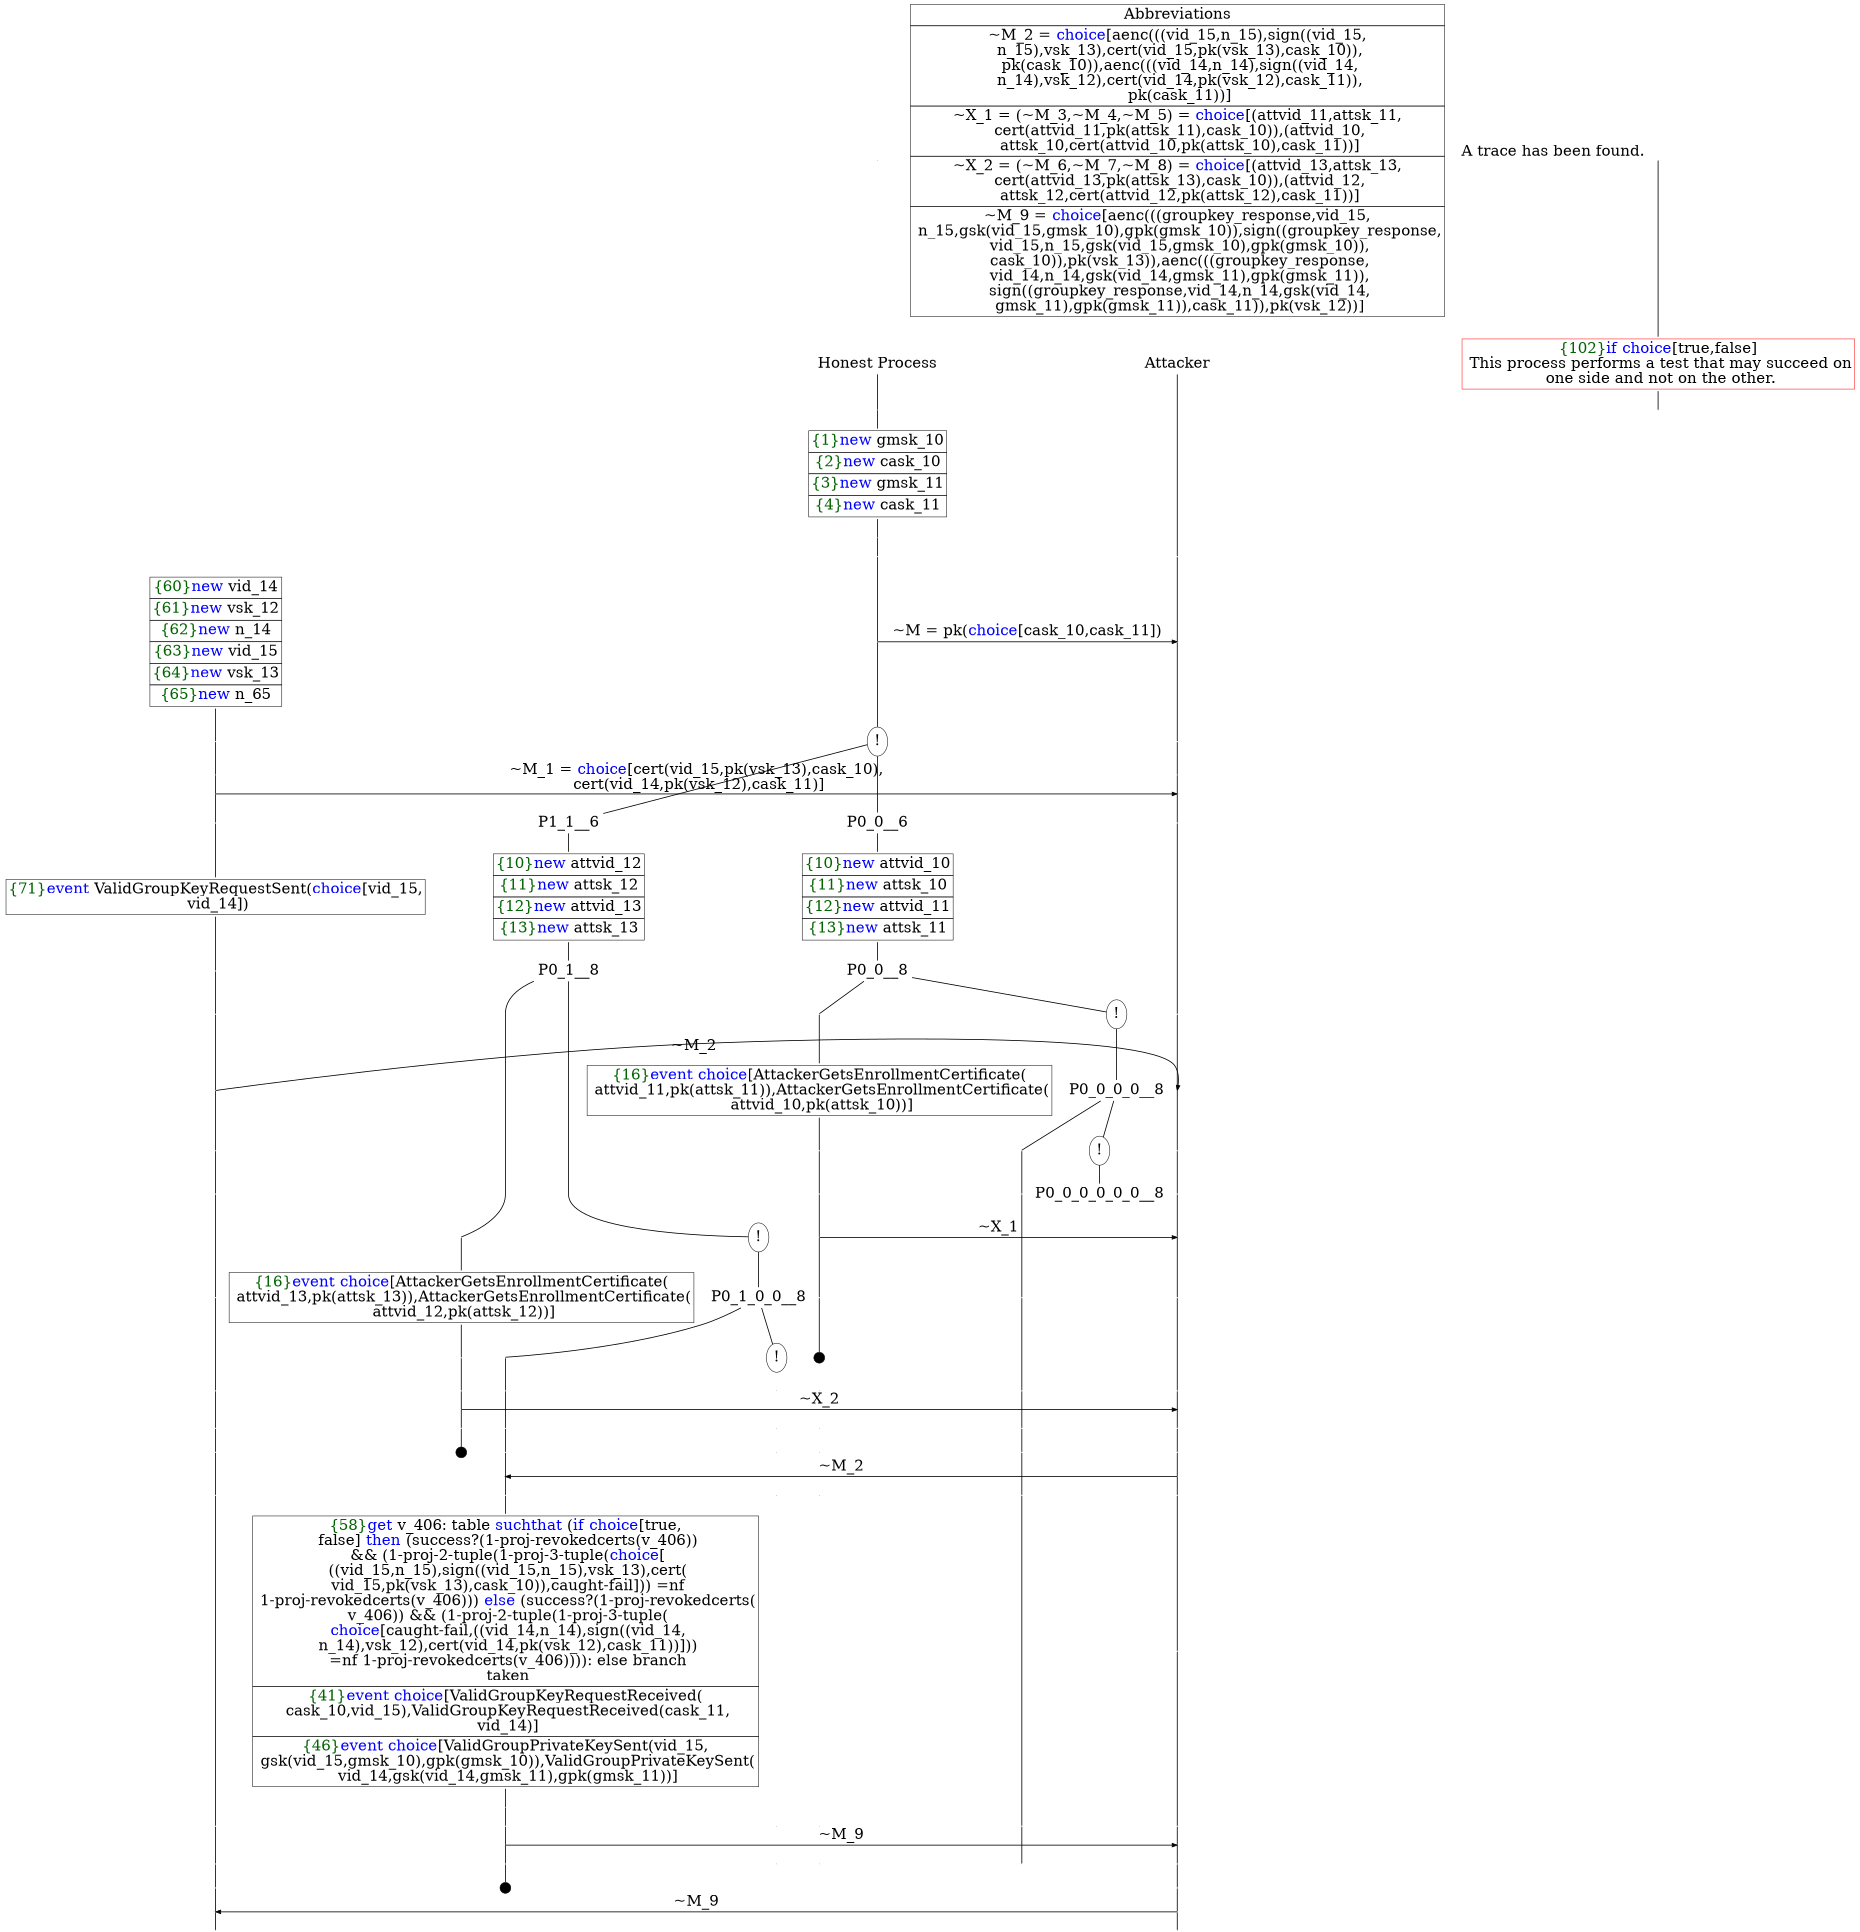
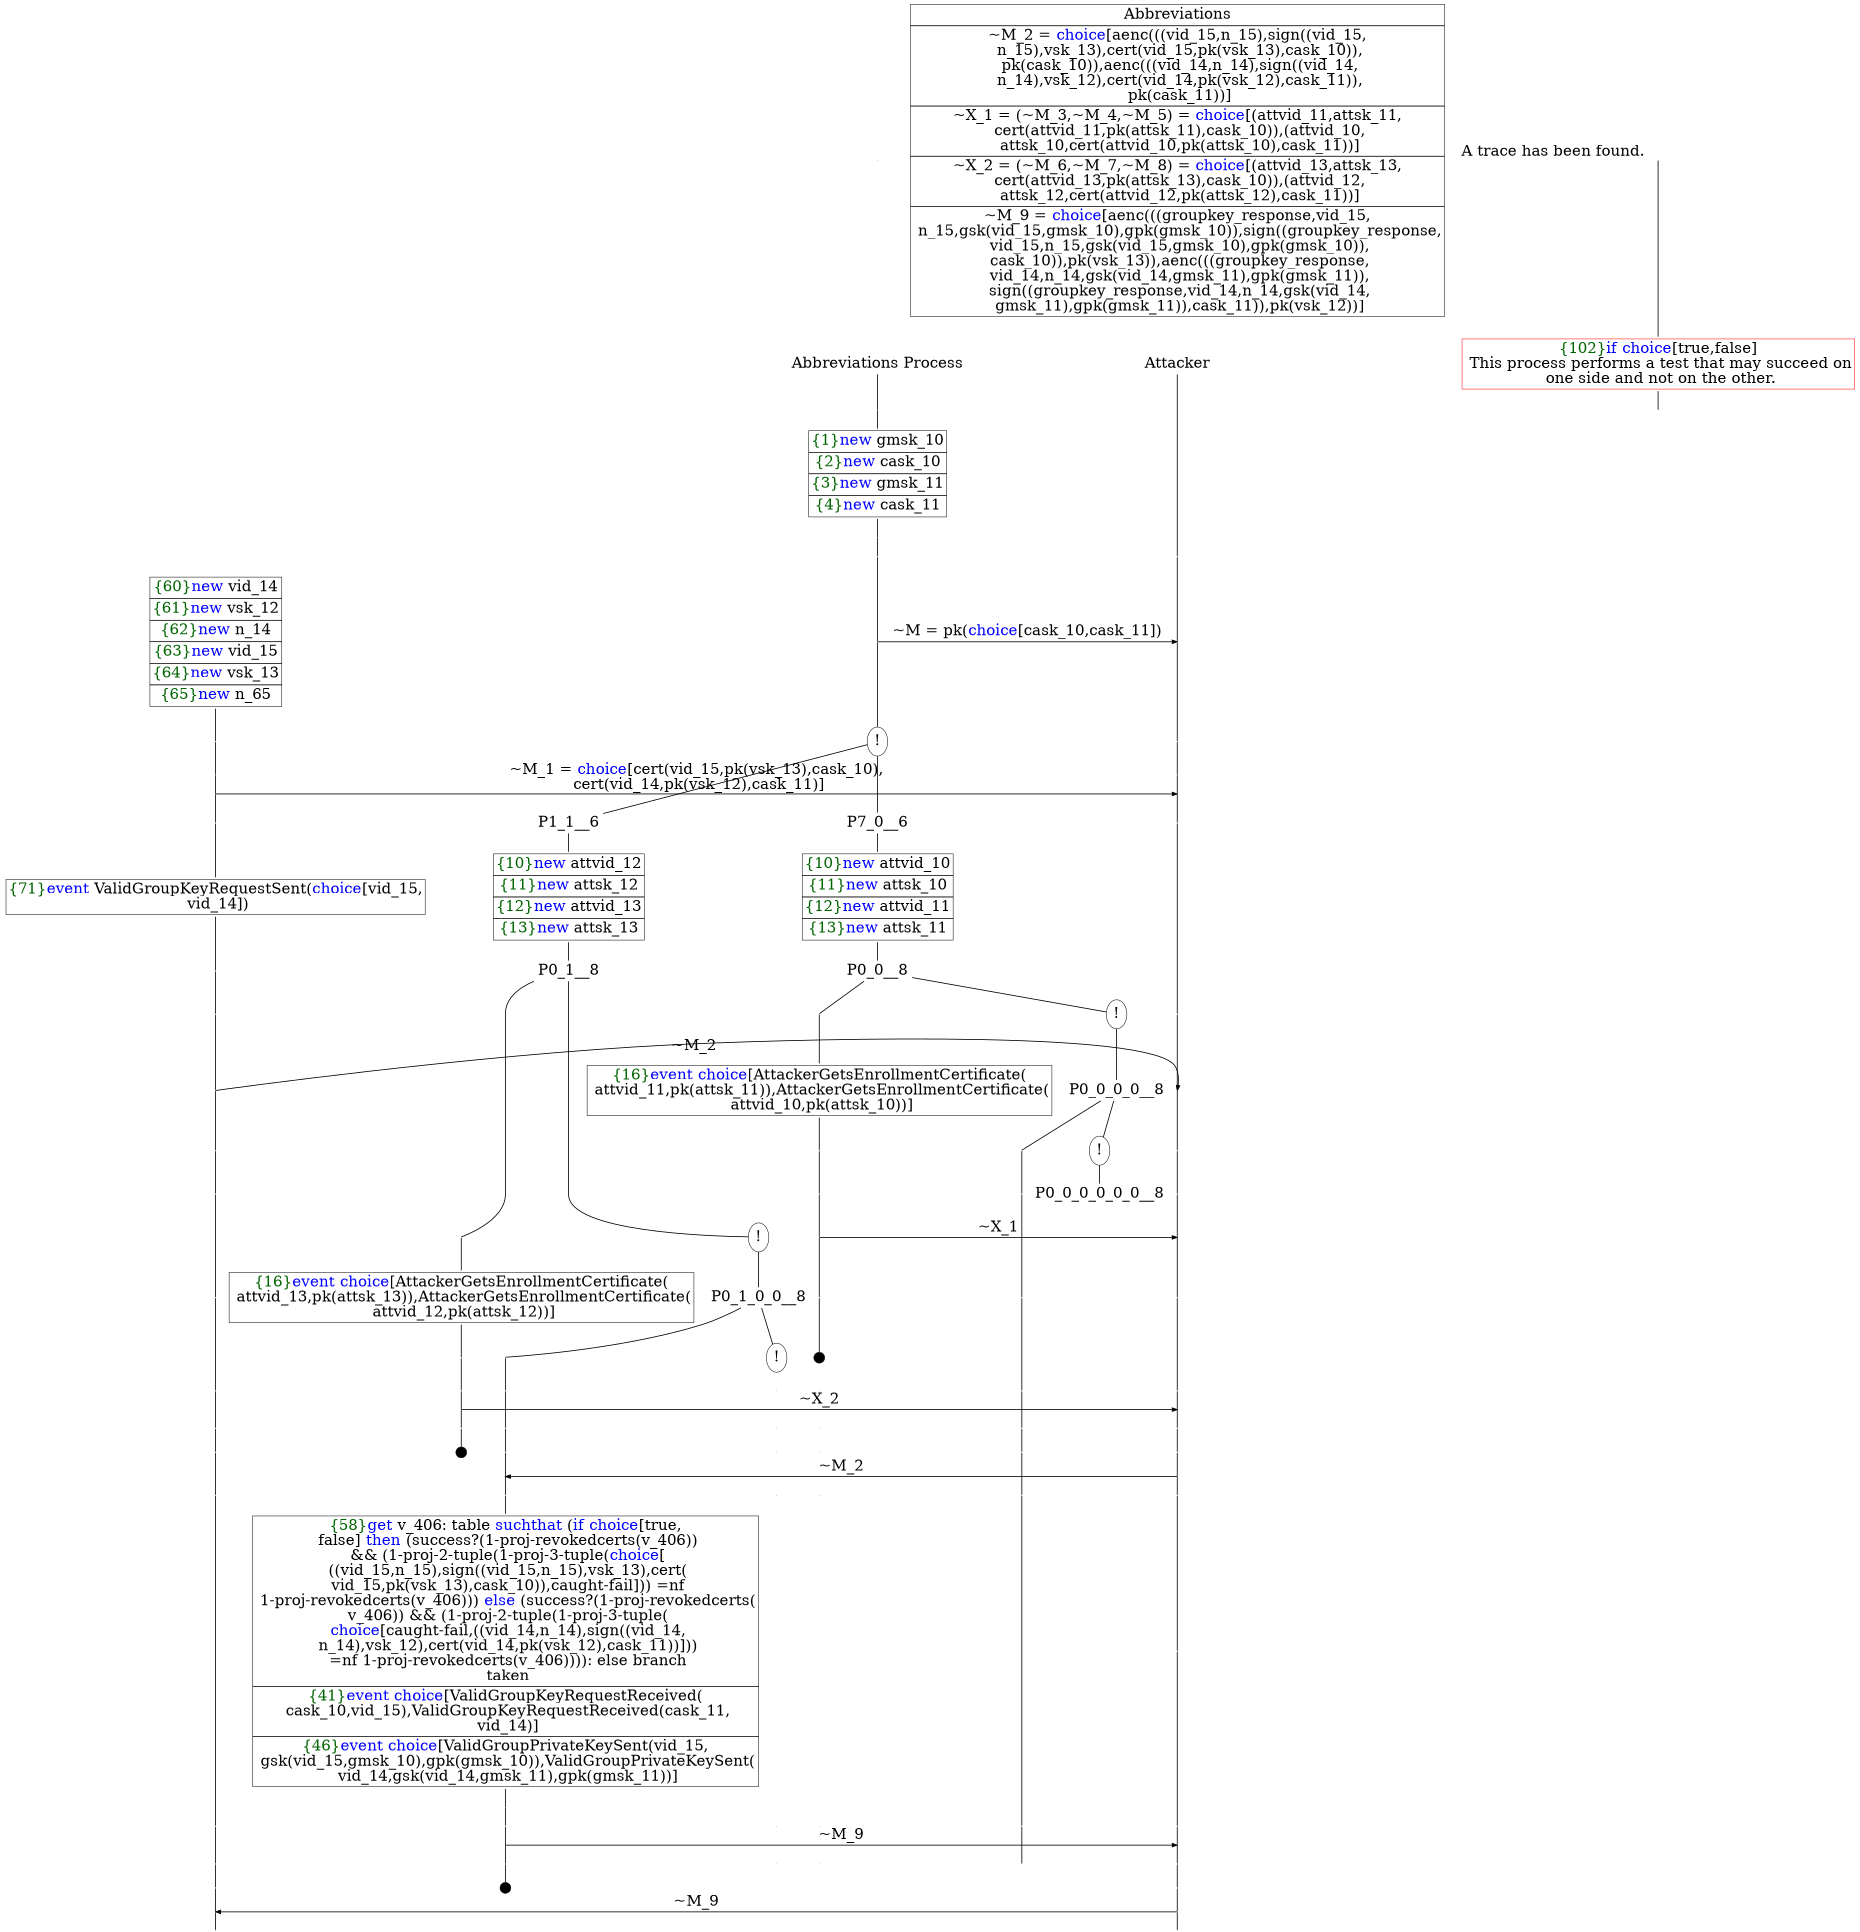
node "Honest Process": label "Honest Process" -> "Abbreviations Process"
node "P0_0__6": label "P0_0__6" -> "P7_0__6"
